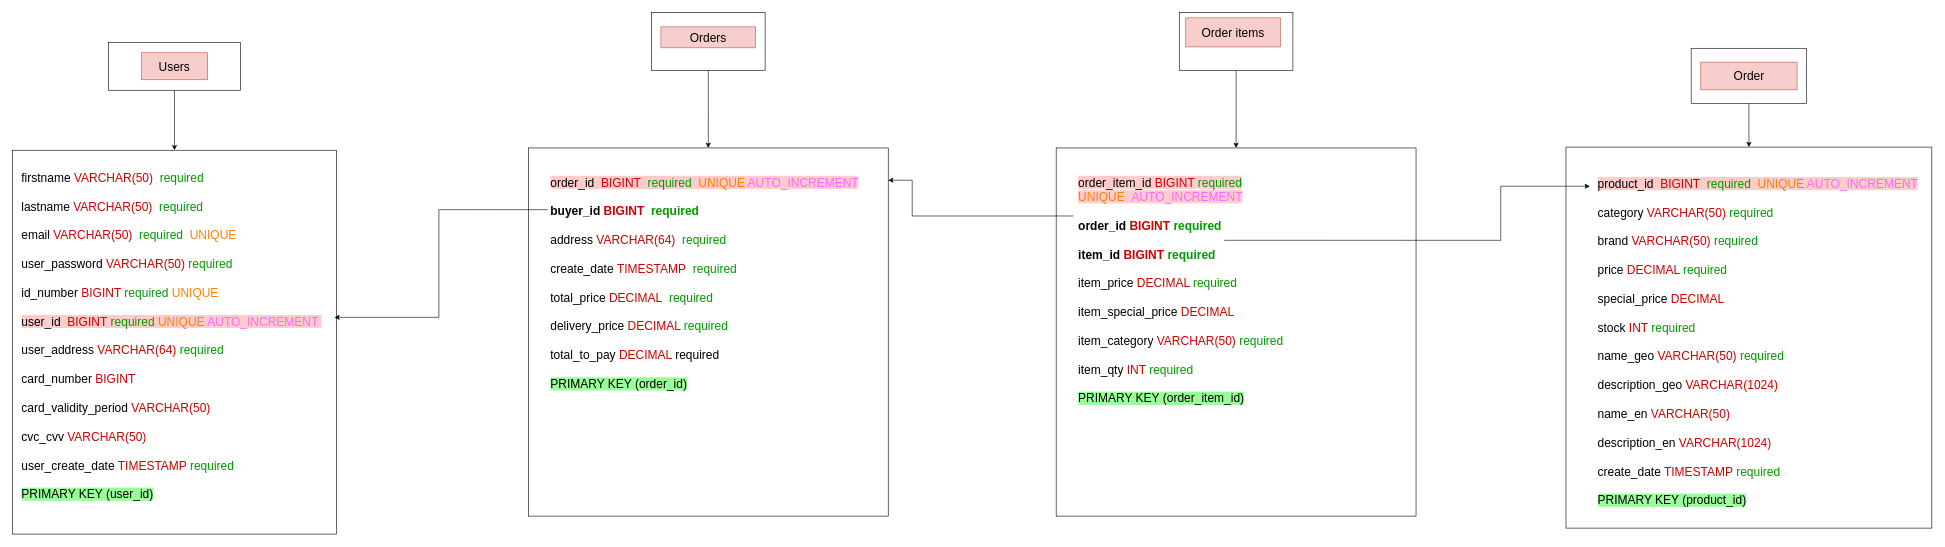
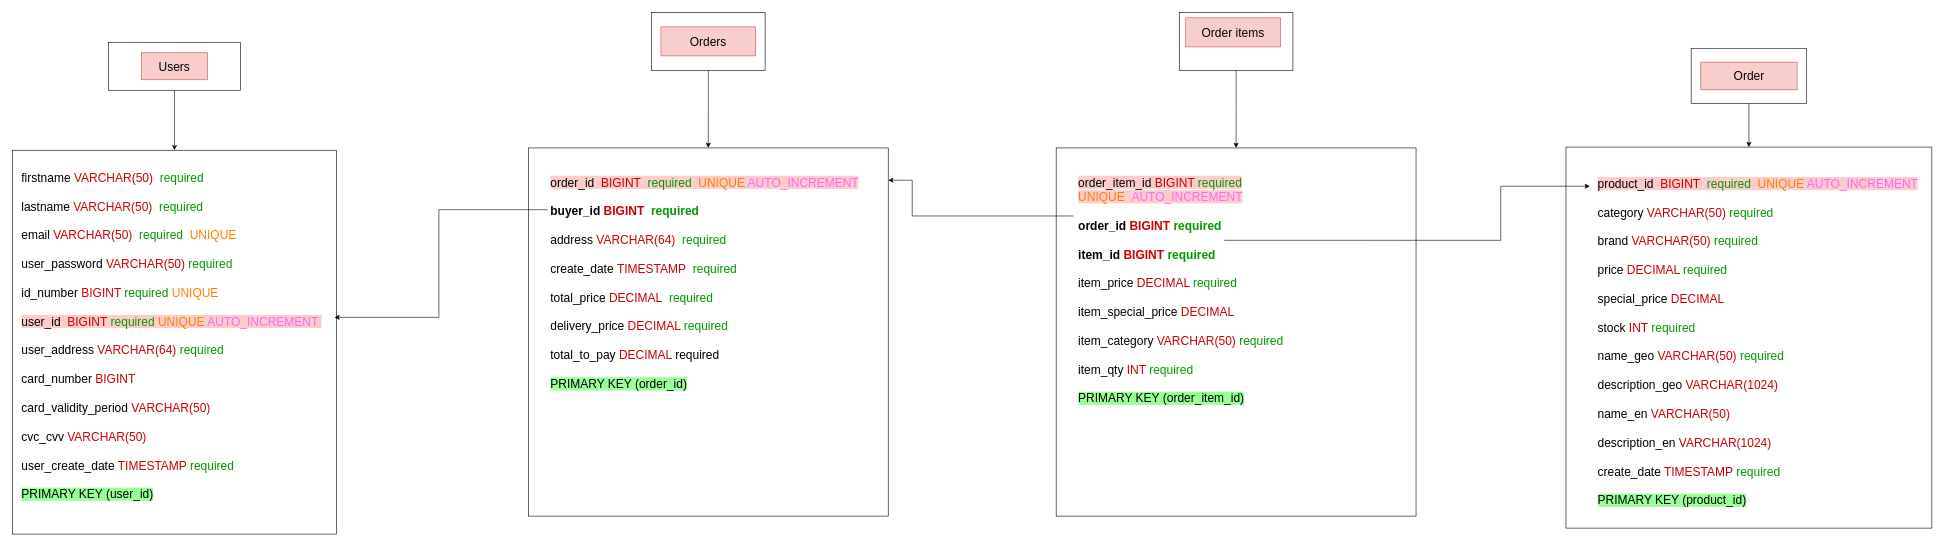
node "Orders": size 95x21 -> 95x29
